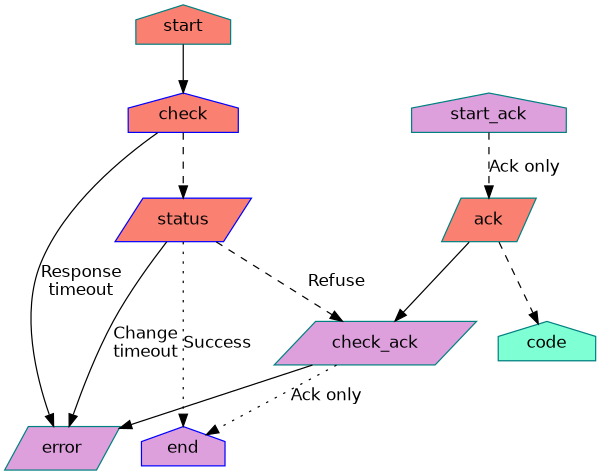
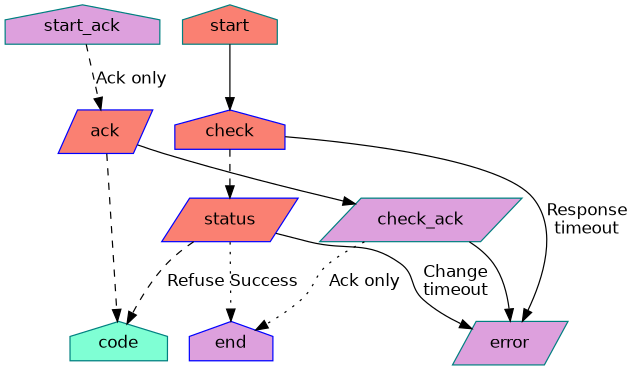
node "ack": color teal -> blue
edge "status" -> "check_ack": now "status" -> "code"
